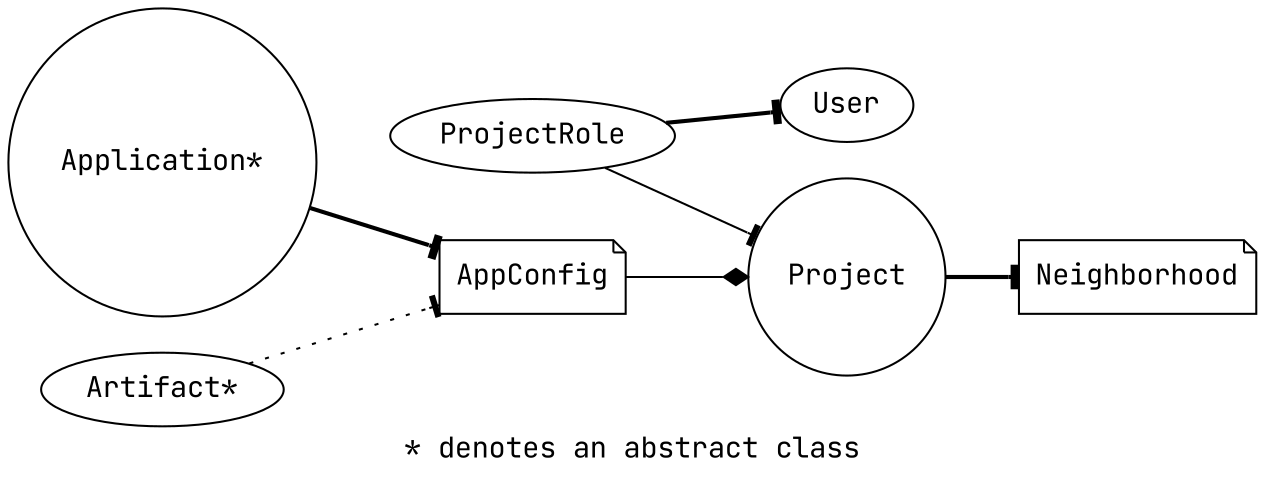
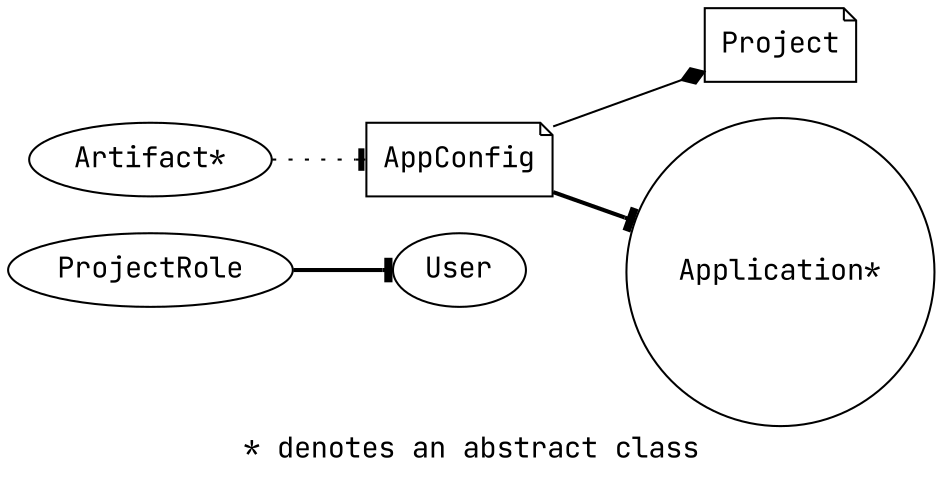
edge "ProjectRole" -> "Project": removed
edge "Application*" -> "AppConfig": reversed
node "Project": shape circle -> note
node "Neighborhood": removed
